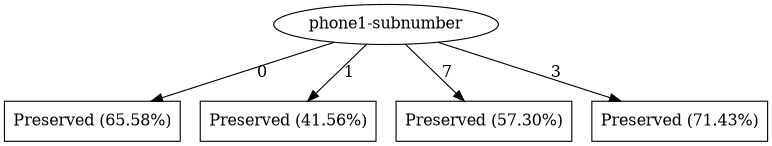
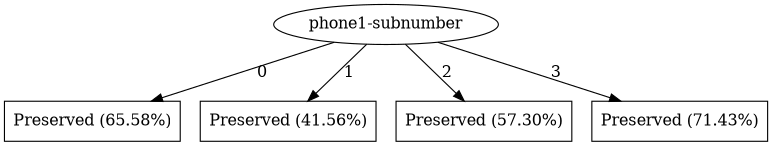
edge "phone1-subnumber" -> "Preserved (57.30%)": label "7" -> "2"
